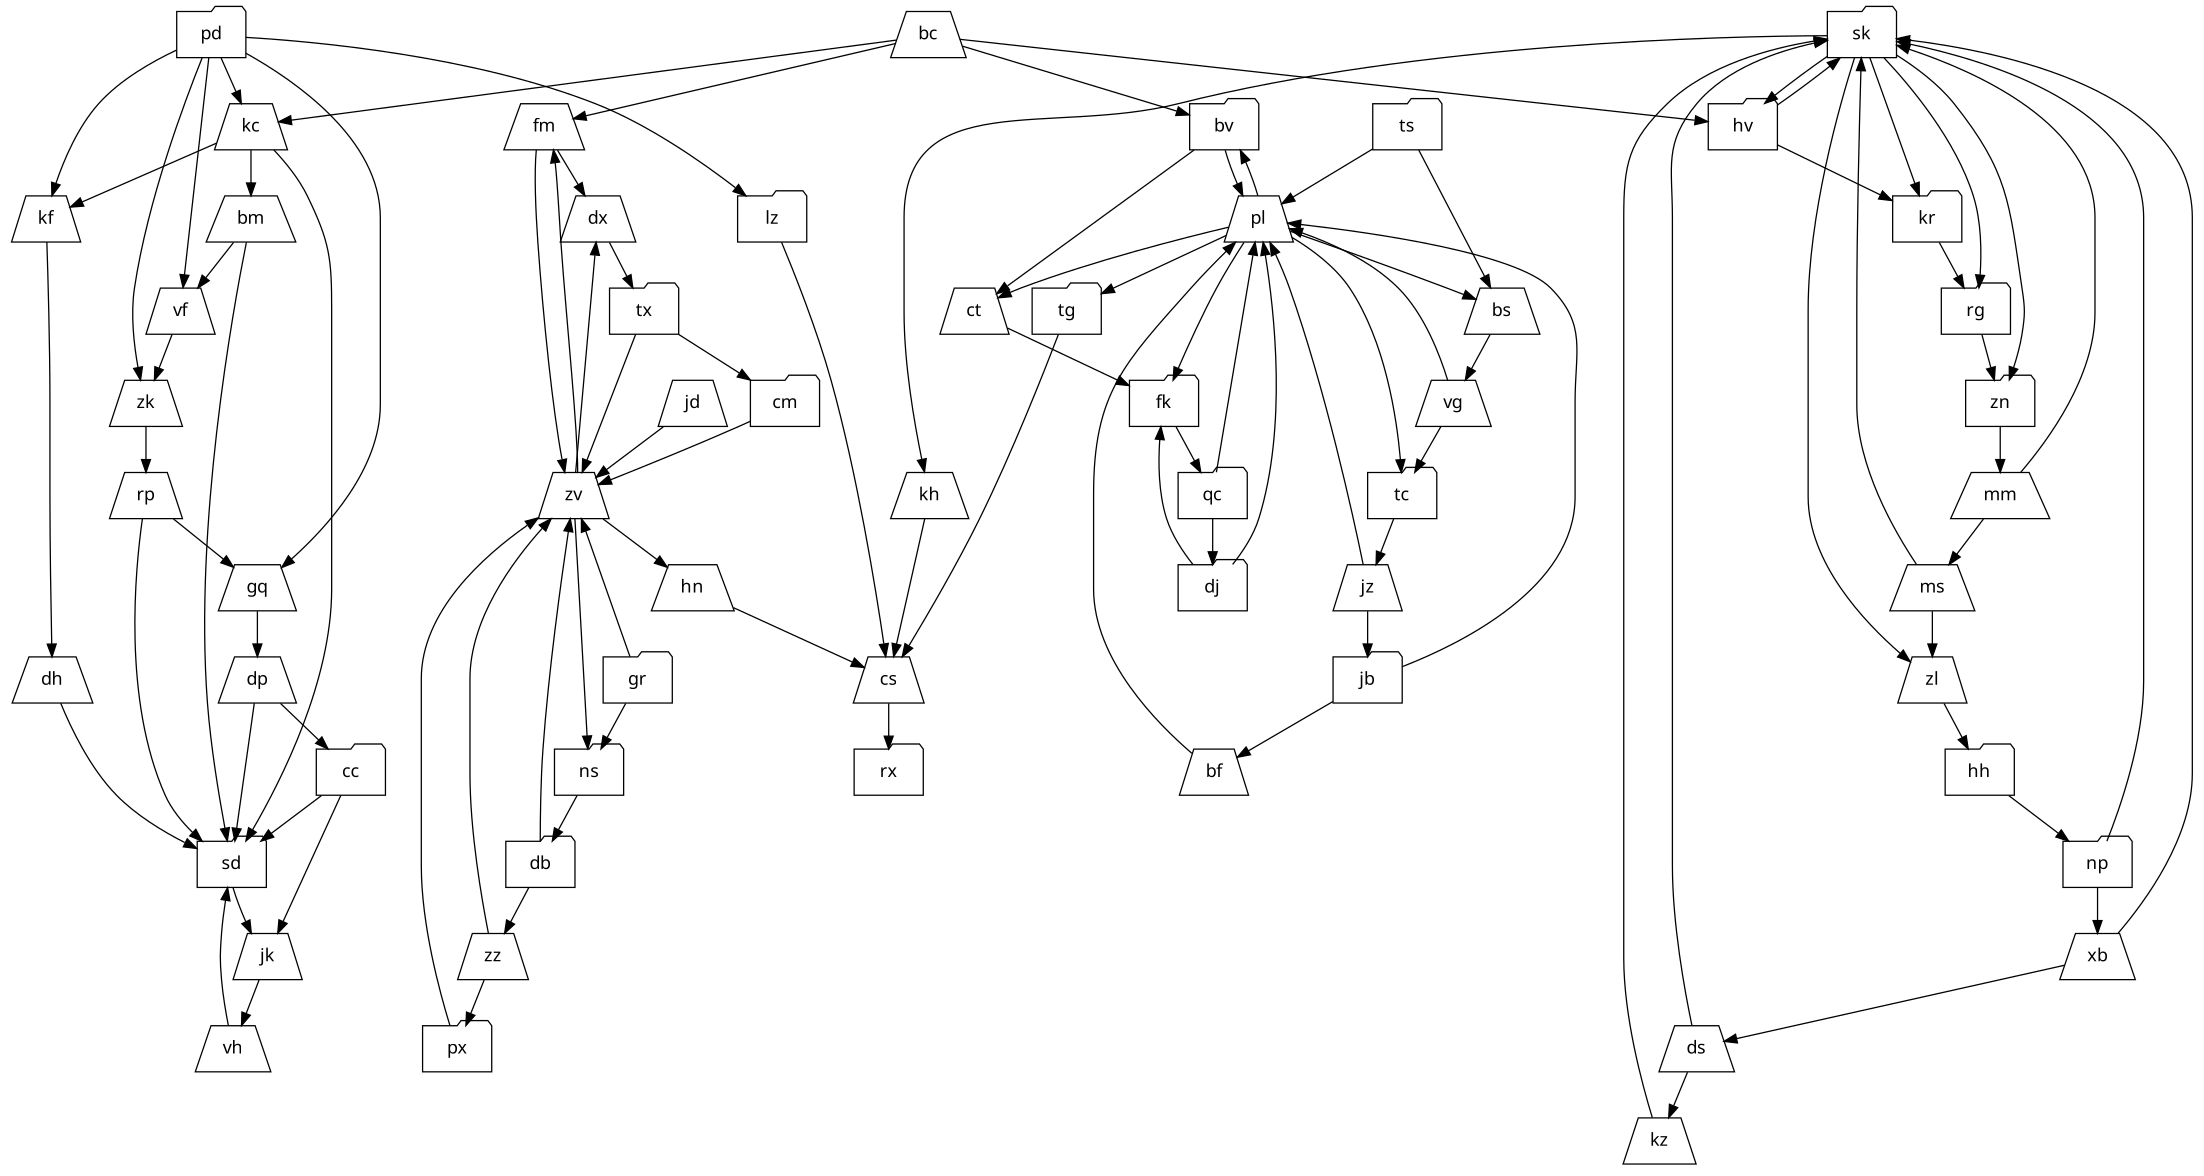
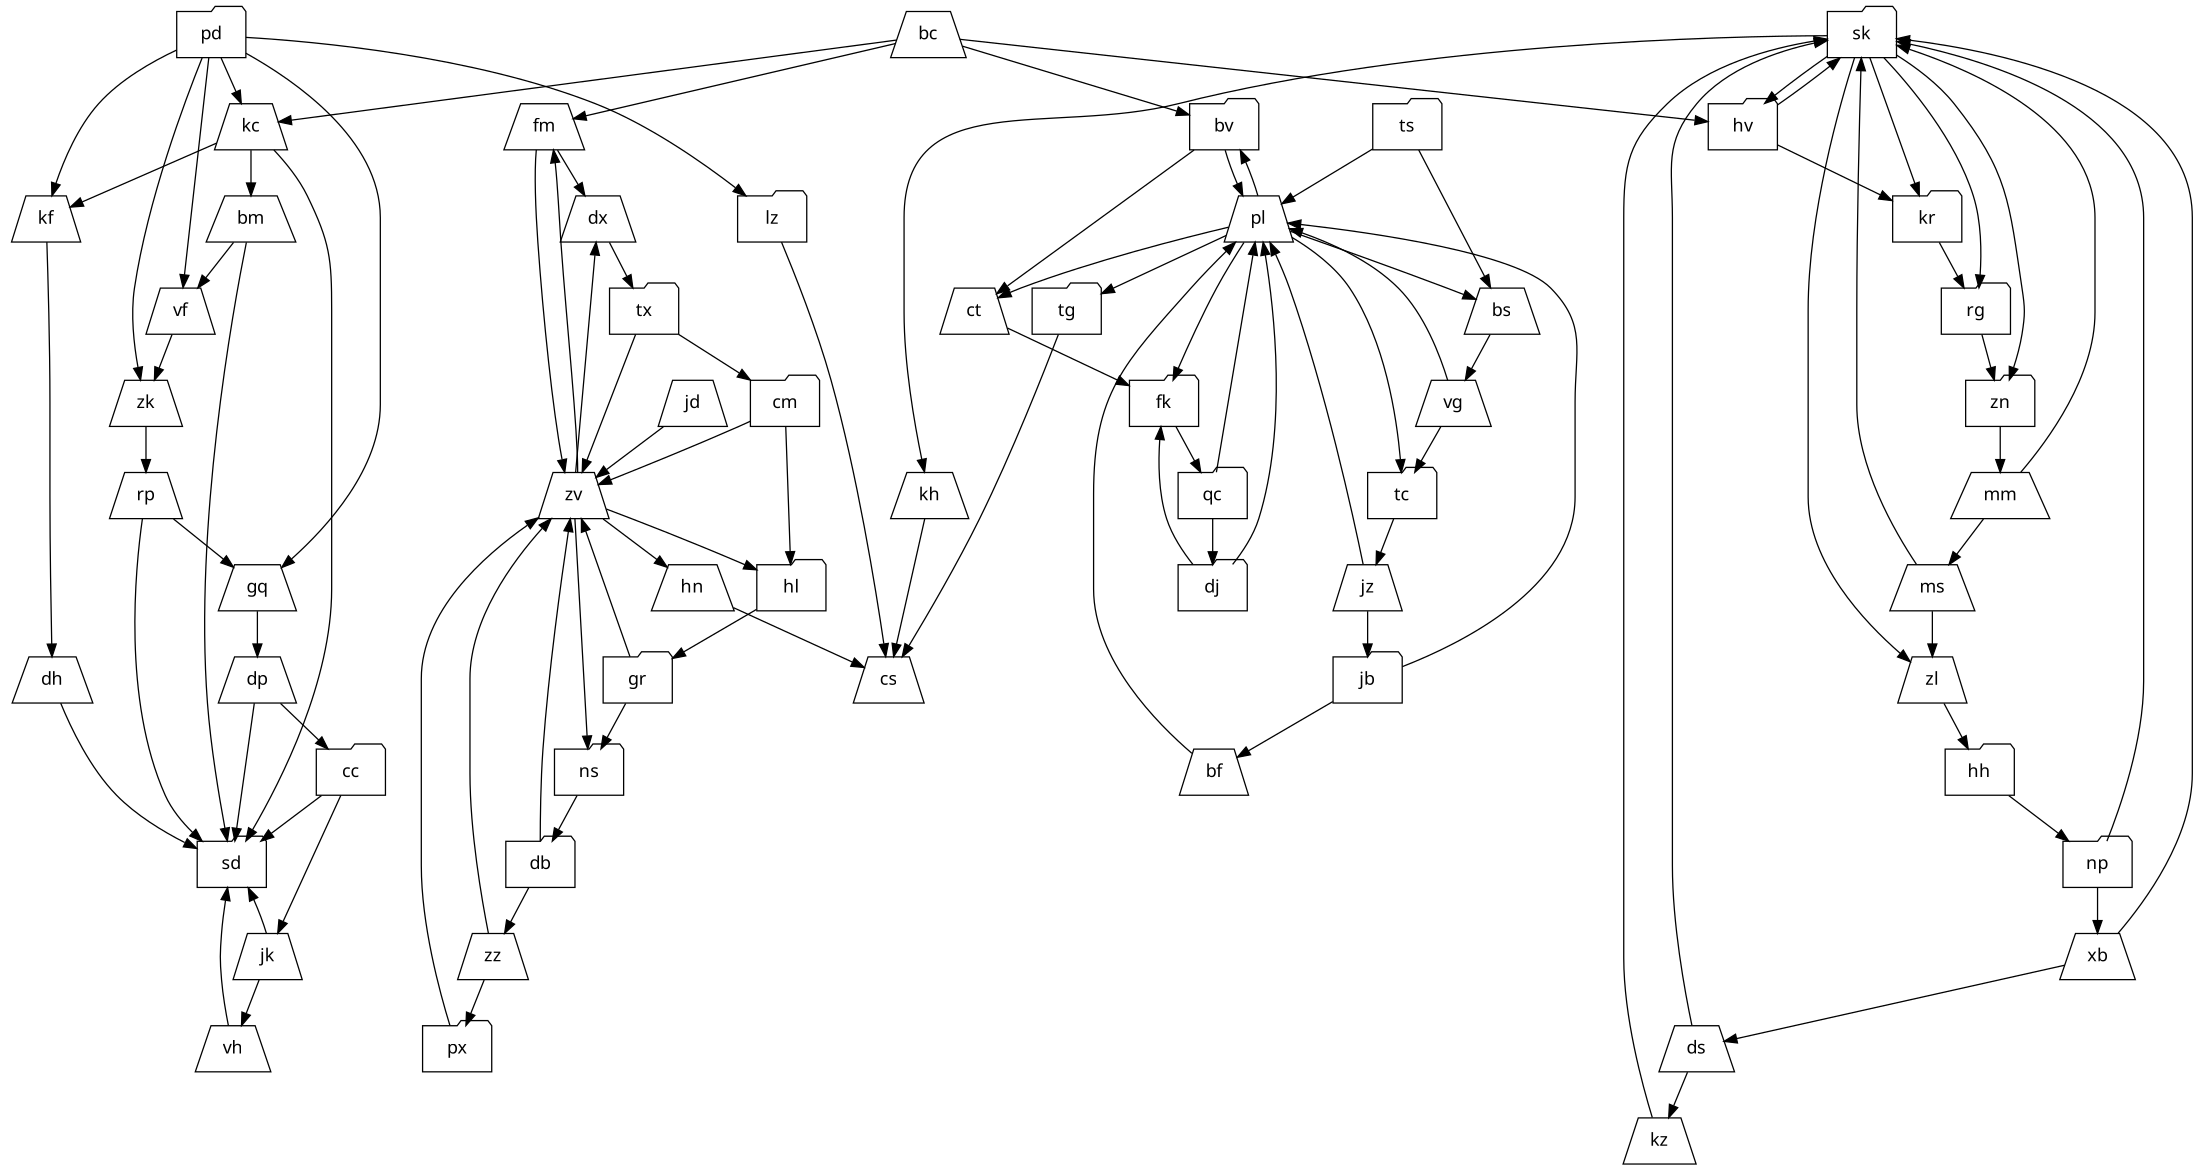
node "hl": added
node "rx": removed
edge "sd" -> "jk": reversed
